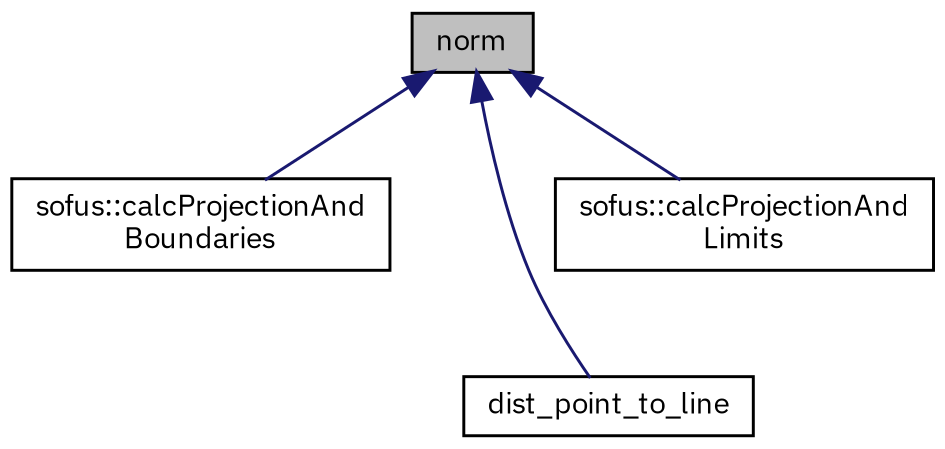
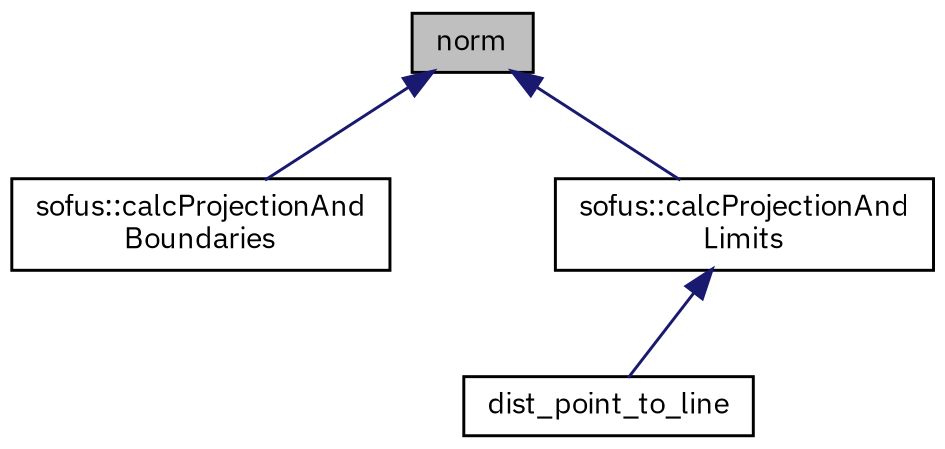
edge "dist_point_to_line" -> "norm": now "dist_point_to_line" -> "sofus::calcProjectionAnd Limits"
